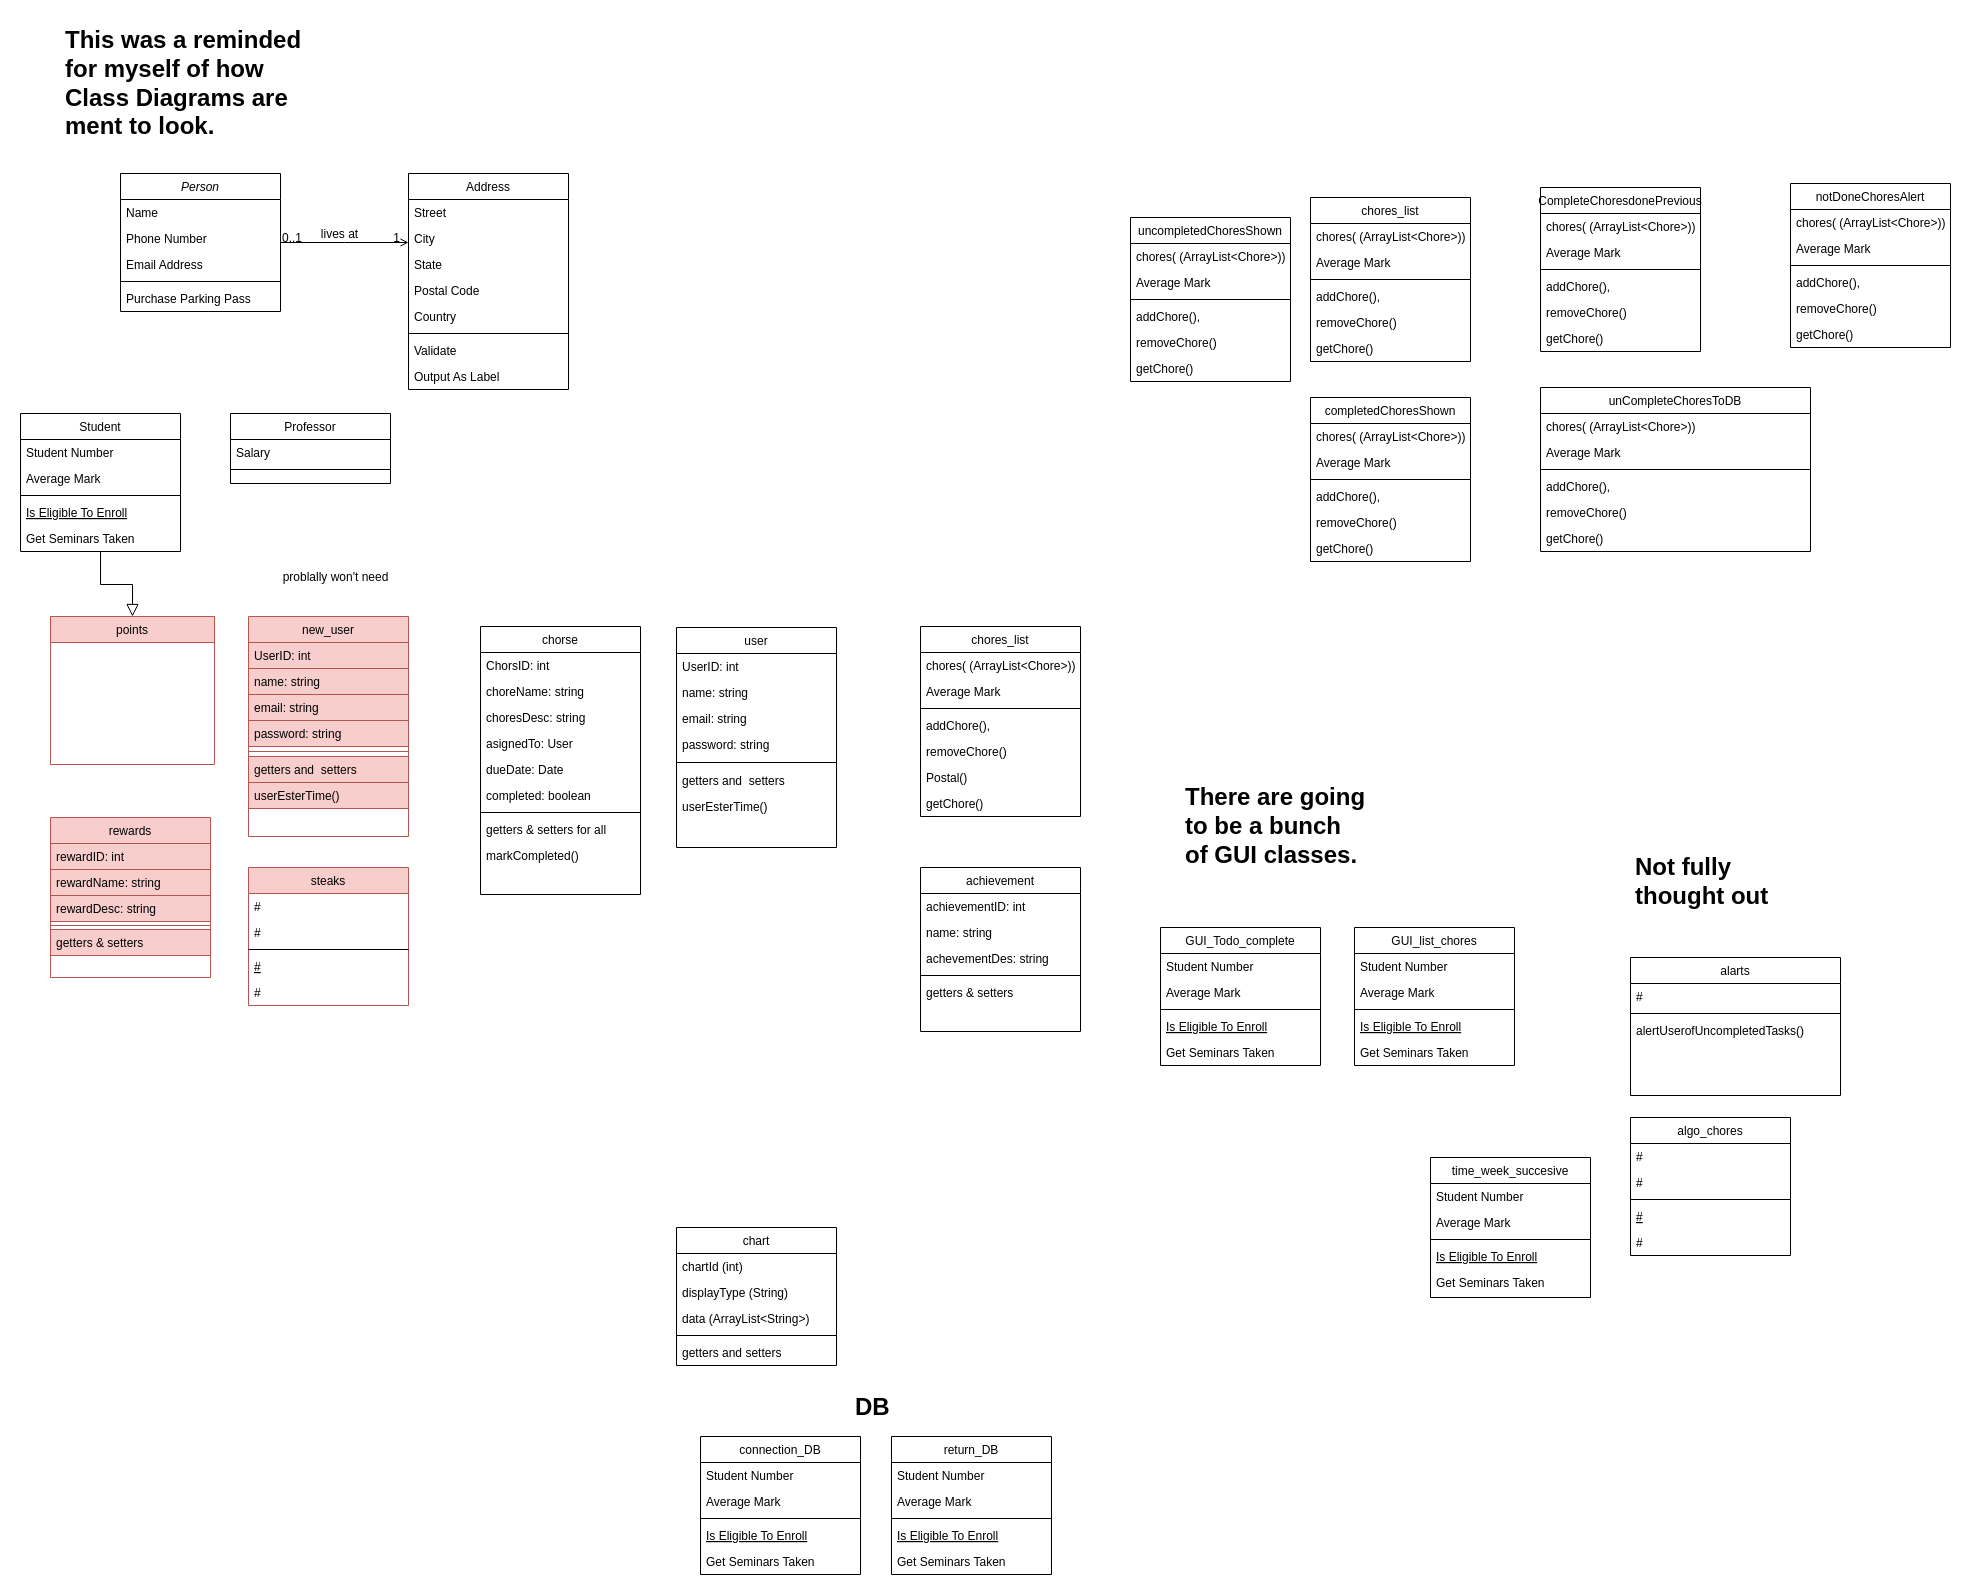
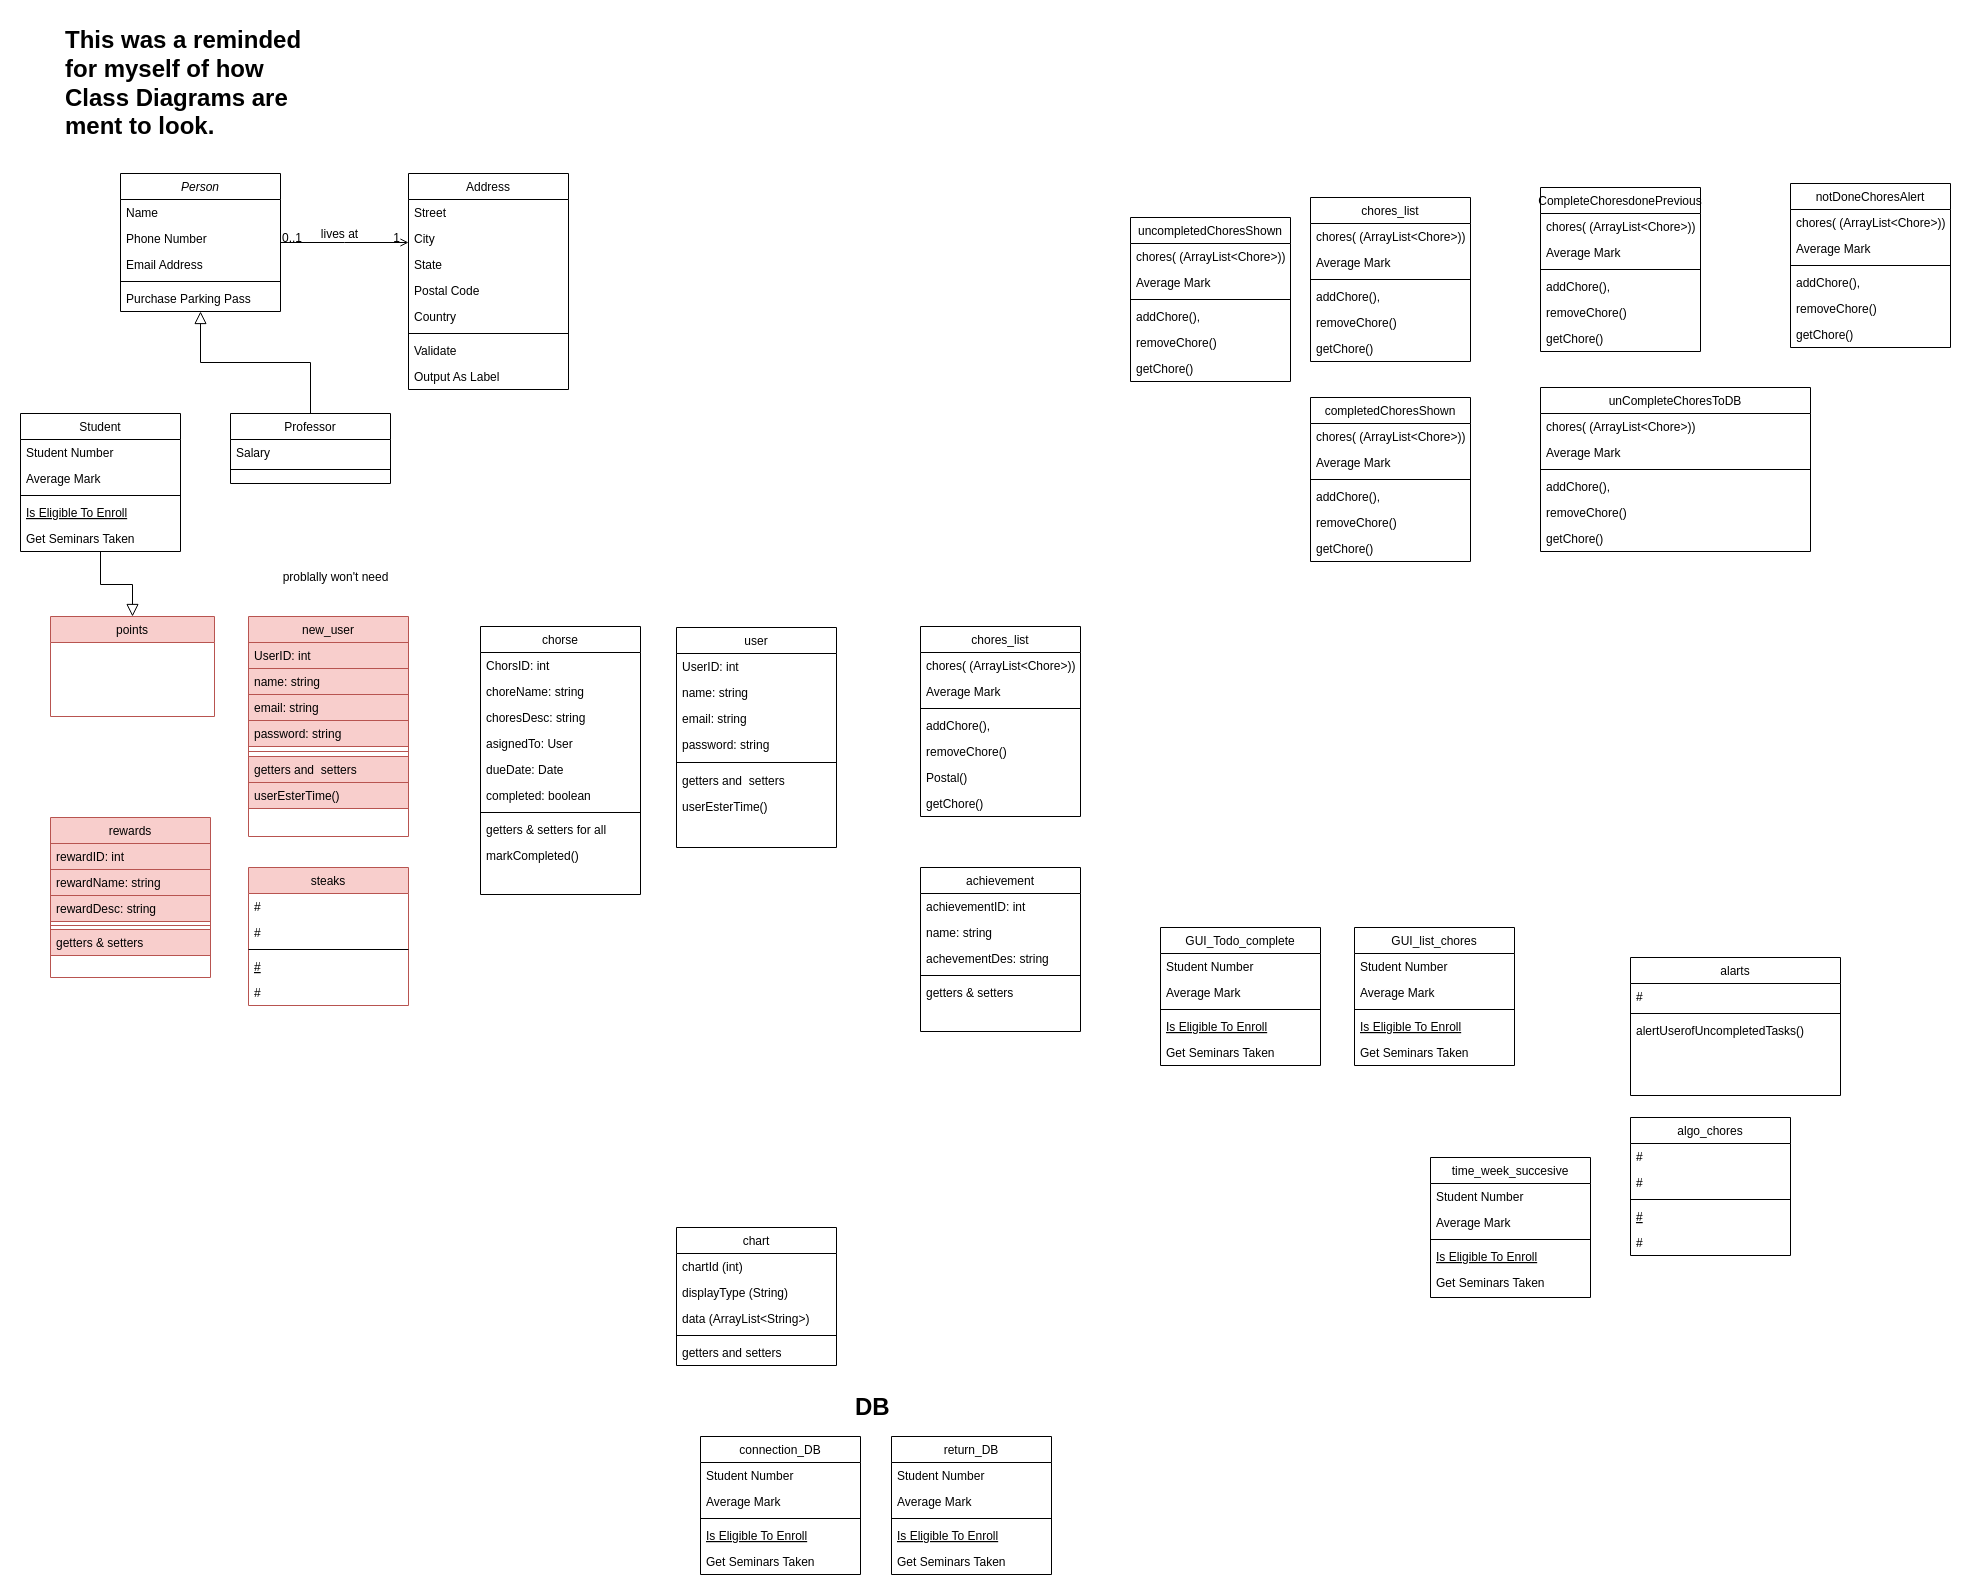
edge "Professor" -> "Person": added
node "points": size 164x148 -> 164x100
node "There are going to be a bunch of GUI classes.": removed
node "Not fully thought out": removed
